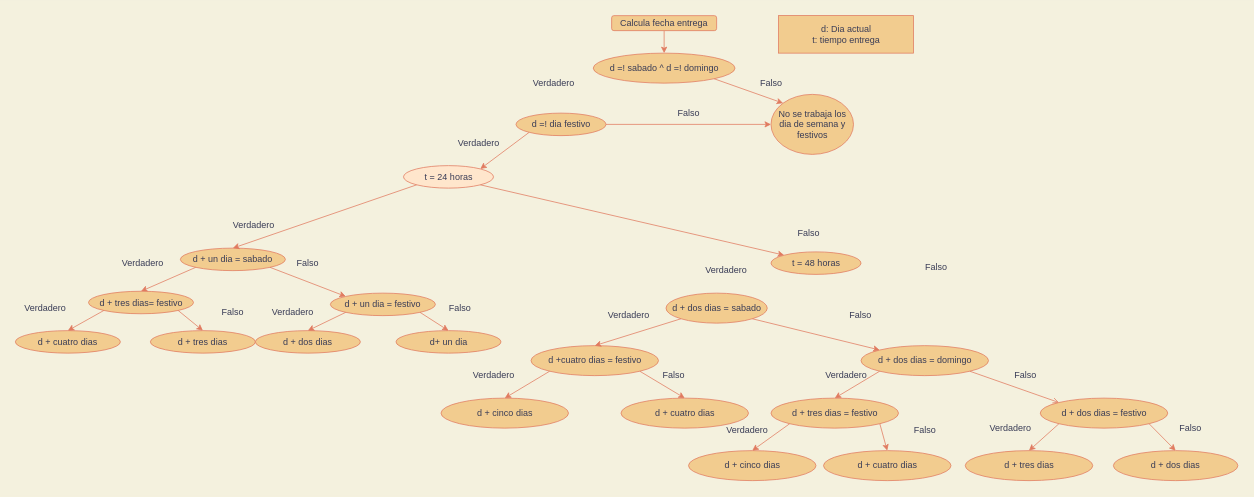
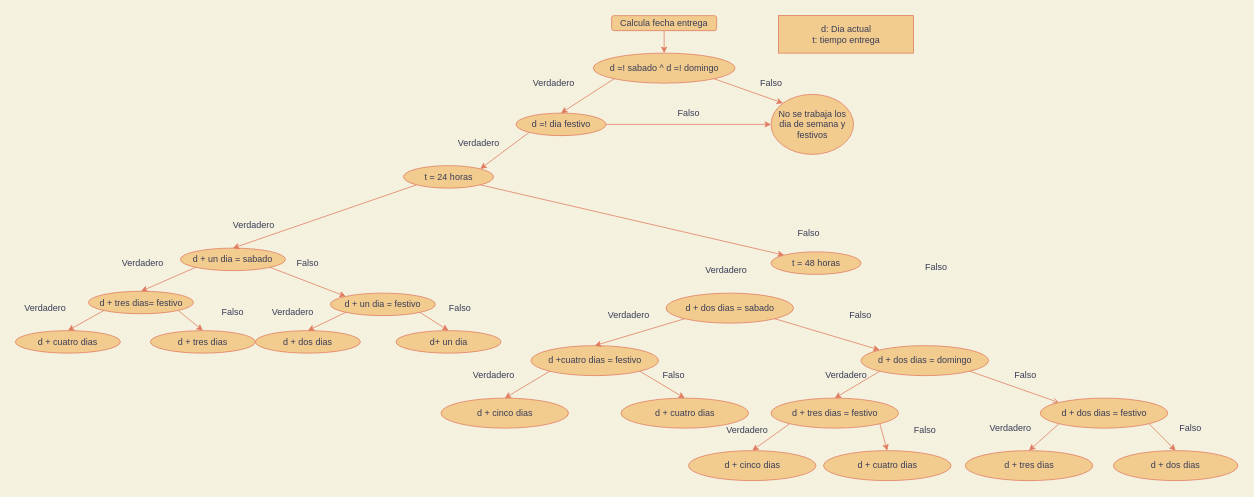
edge "d =! sabado ^ d =! domingo" -> "d =! dia festivo": added
node "t = 24 horas": fillcolor #ffe6cc -> #f2cc8f
node "d + dos dias = sabado": size 101x30 -> 128x30
